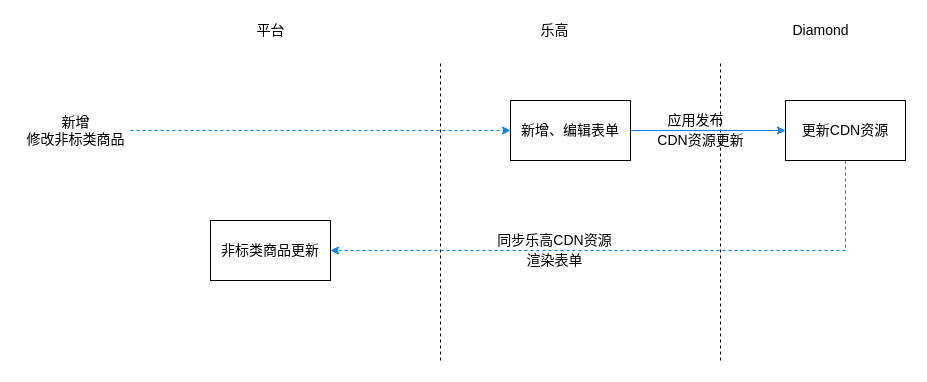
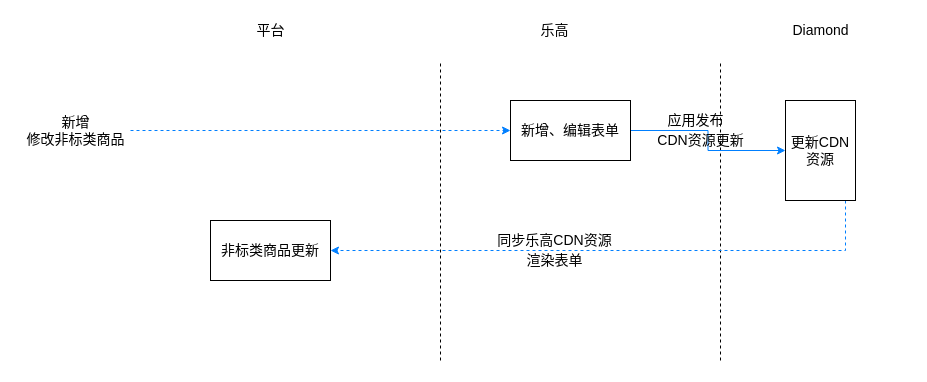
node "更新CDN资源": size 120x60 -> 70x100
